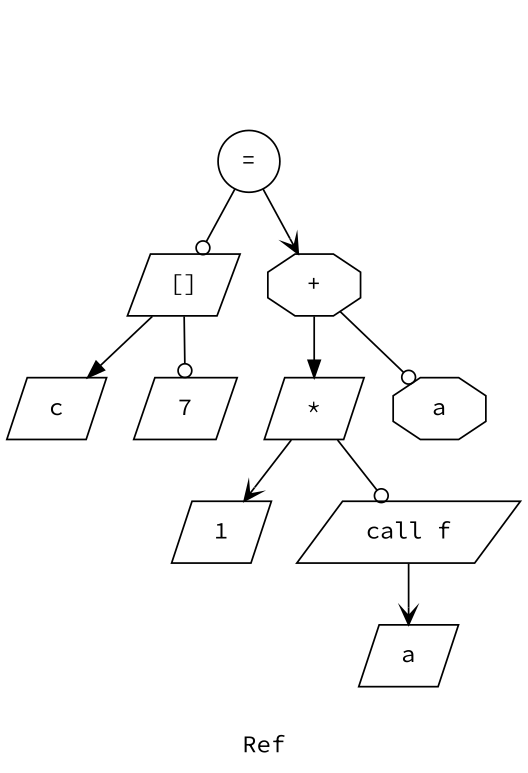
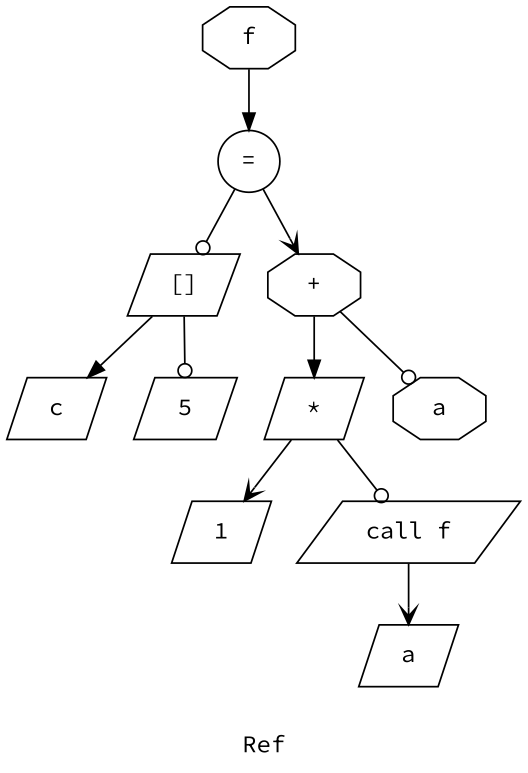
node "f": added
node "7": label "7" -> "5"
